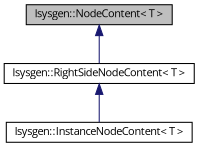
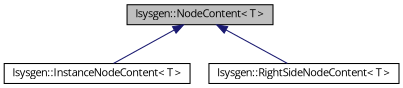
edge "lsysgen::InstanceNodeContent< T >" -> "lsysgen::RightSideNodeContent< T >": now "lsysgen::InstanceNodeContent< T >" -> "lsysgen::NodeContent< T >"
